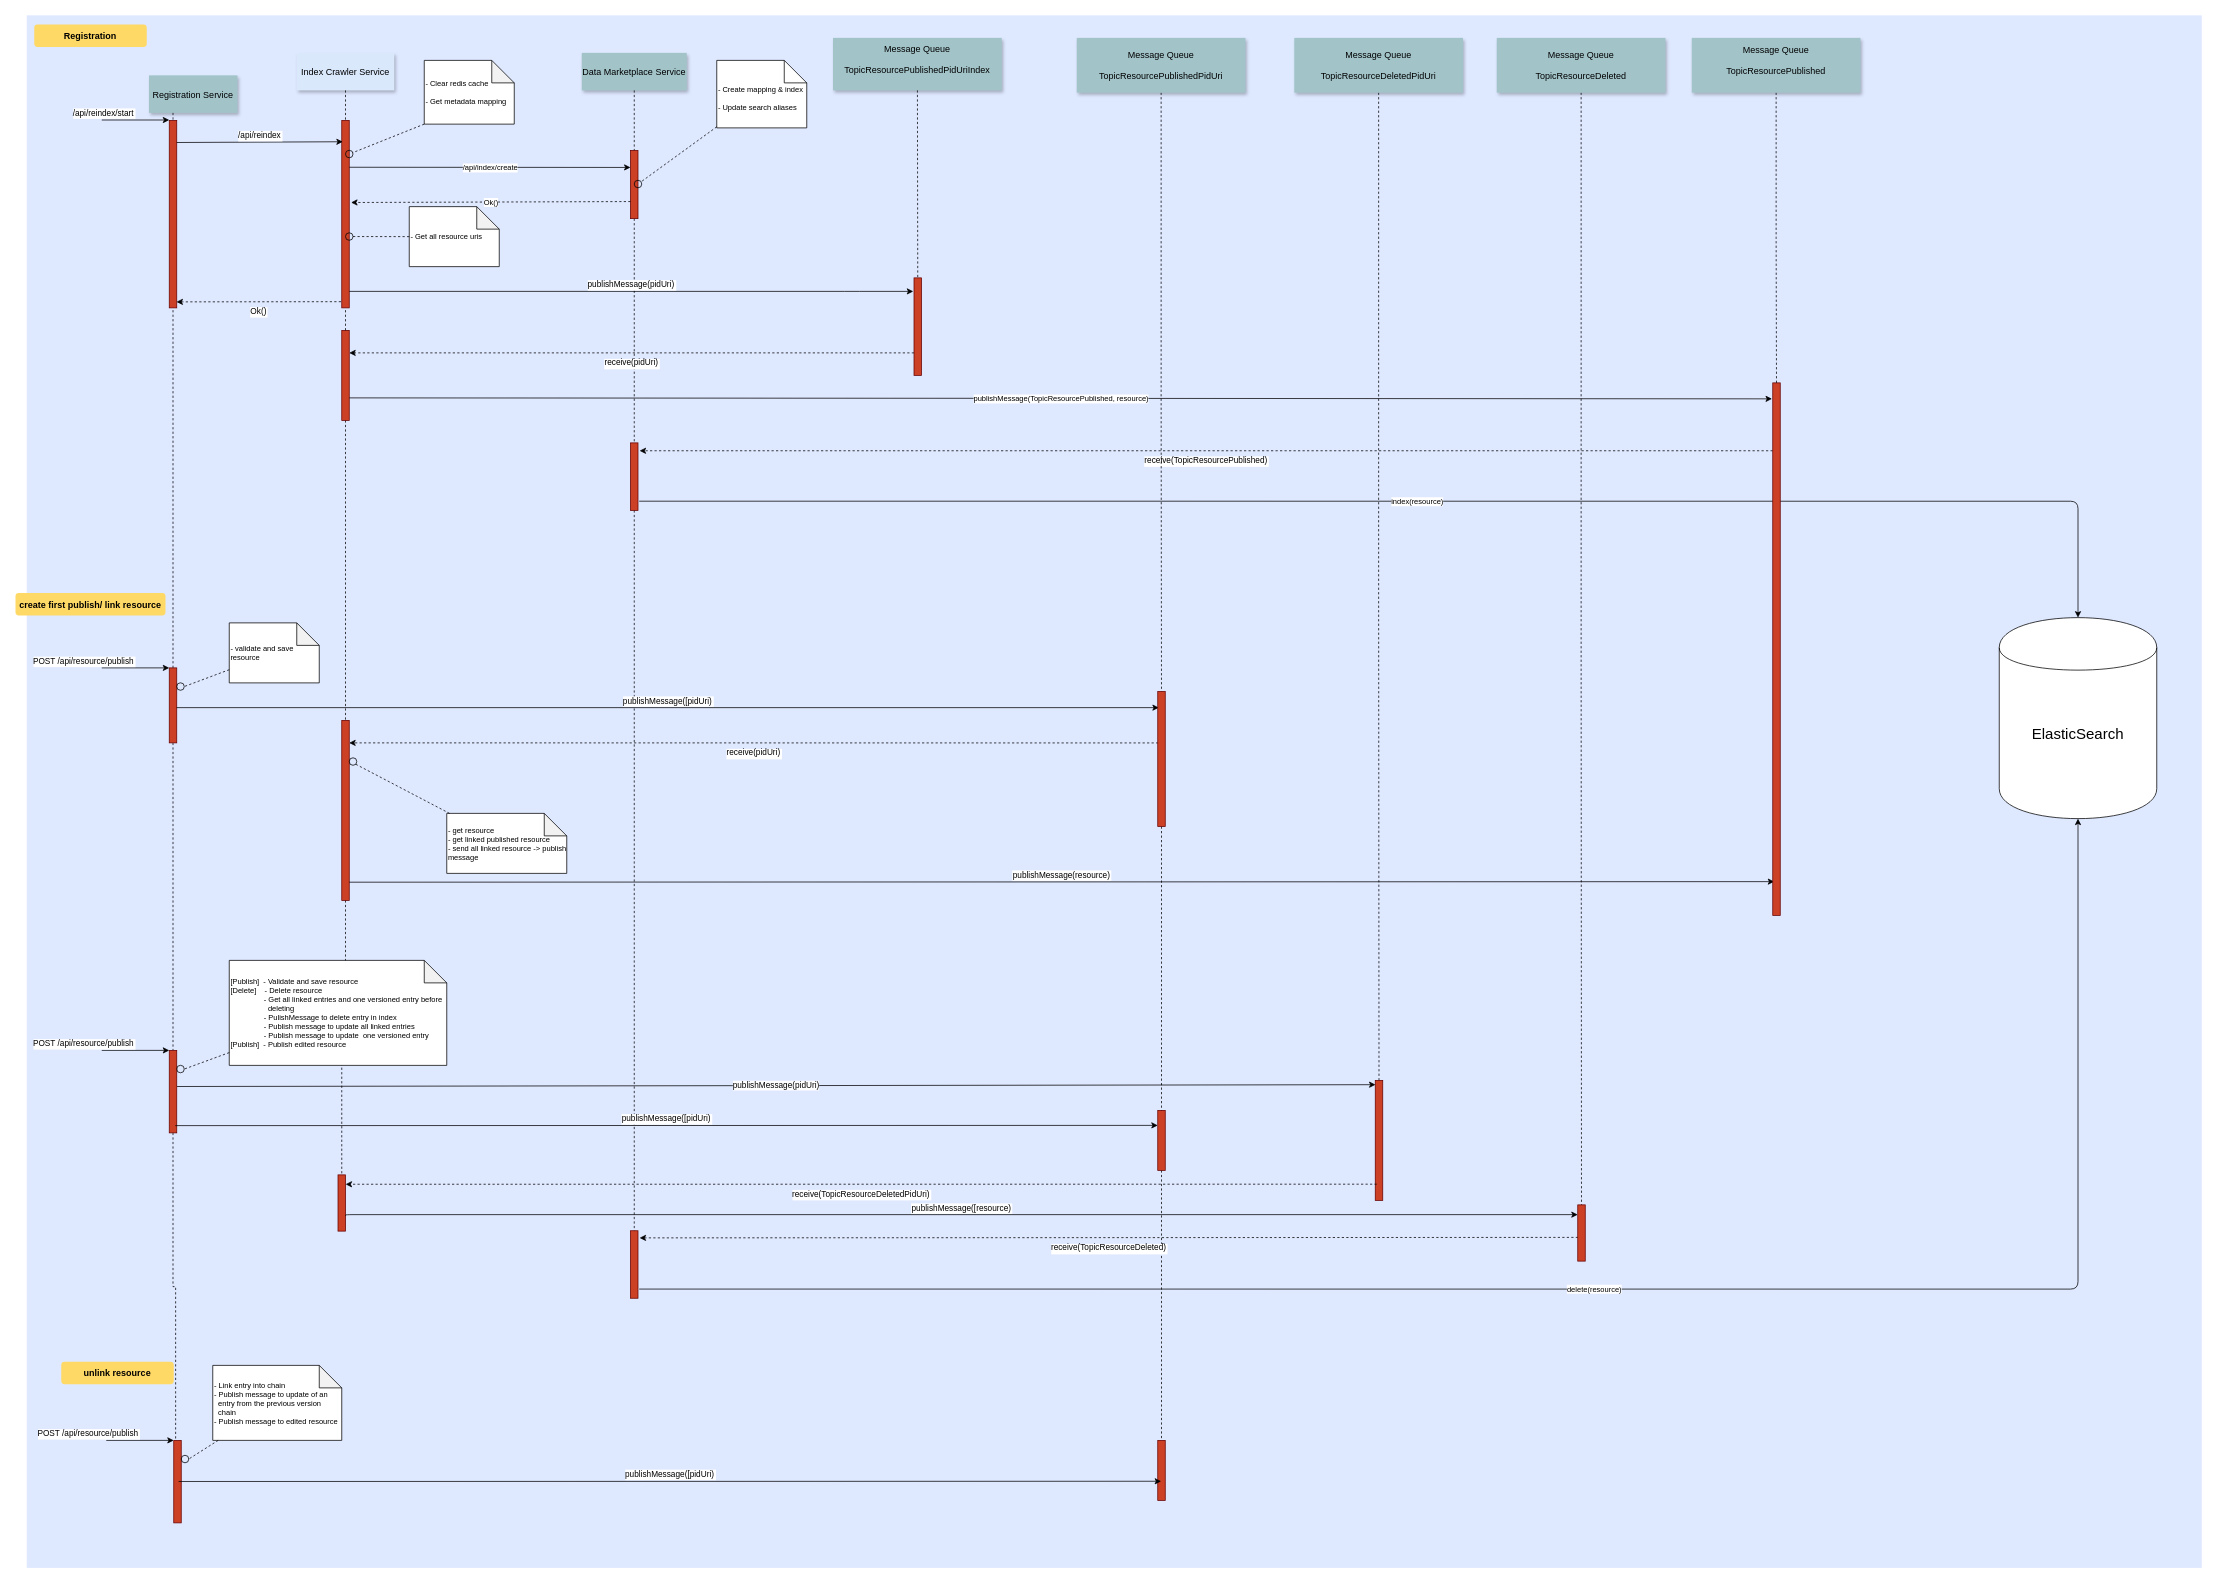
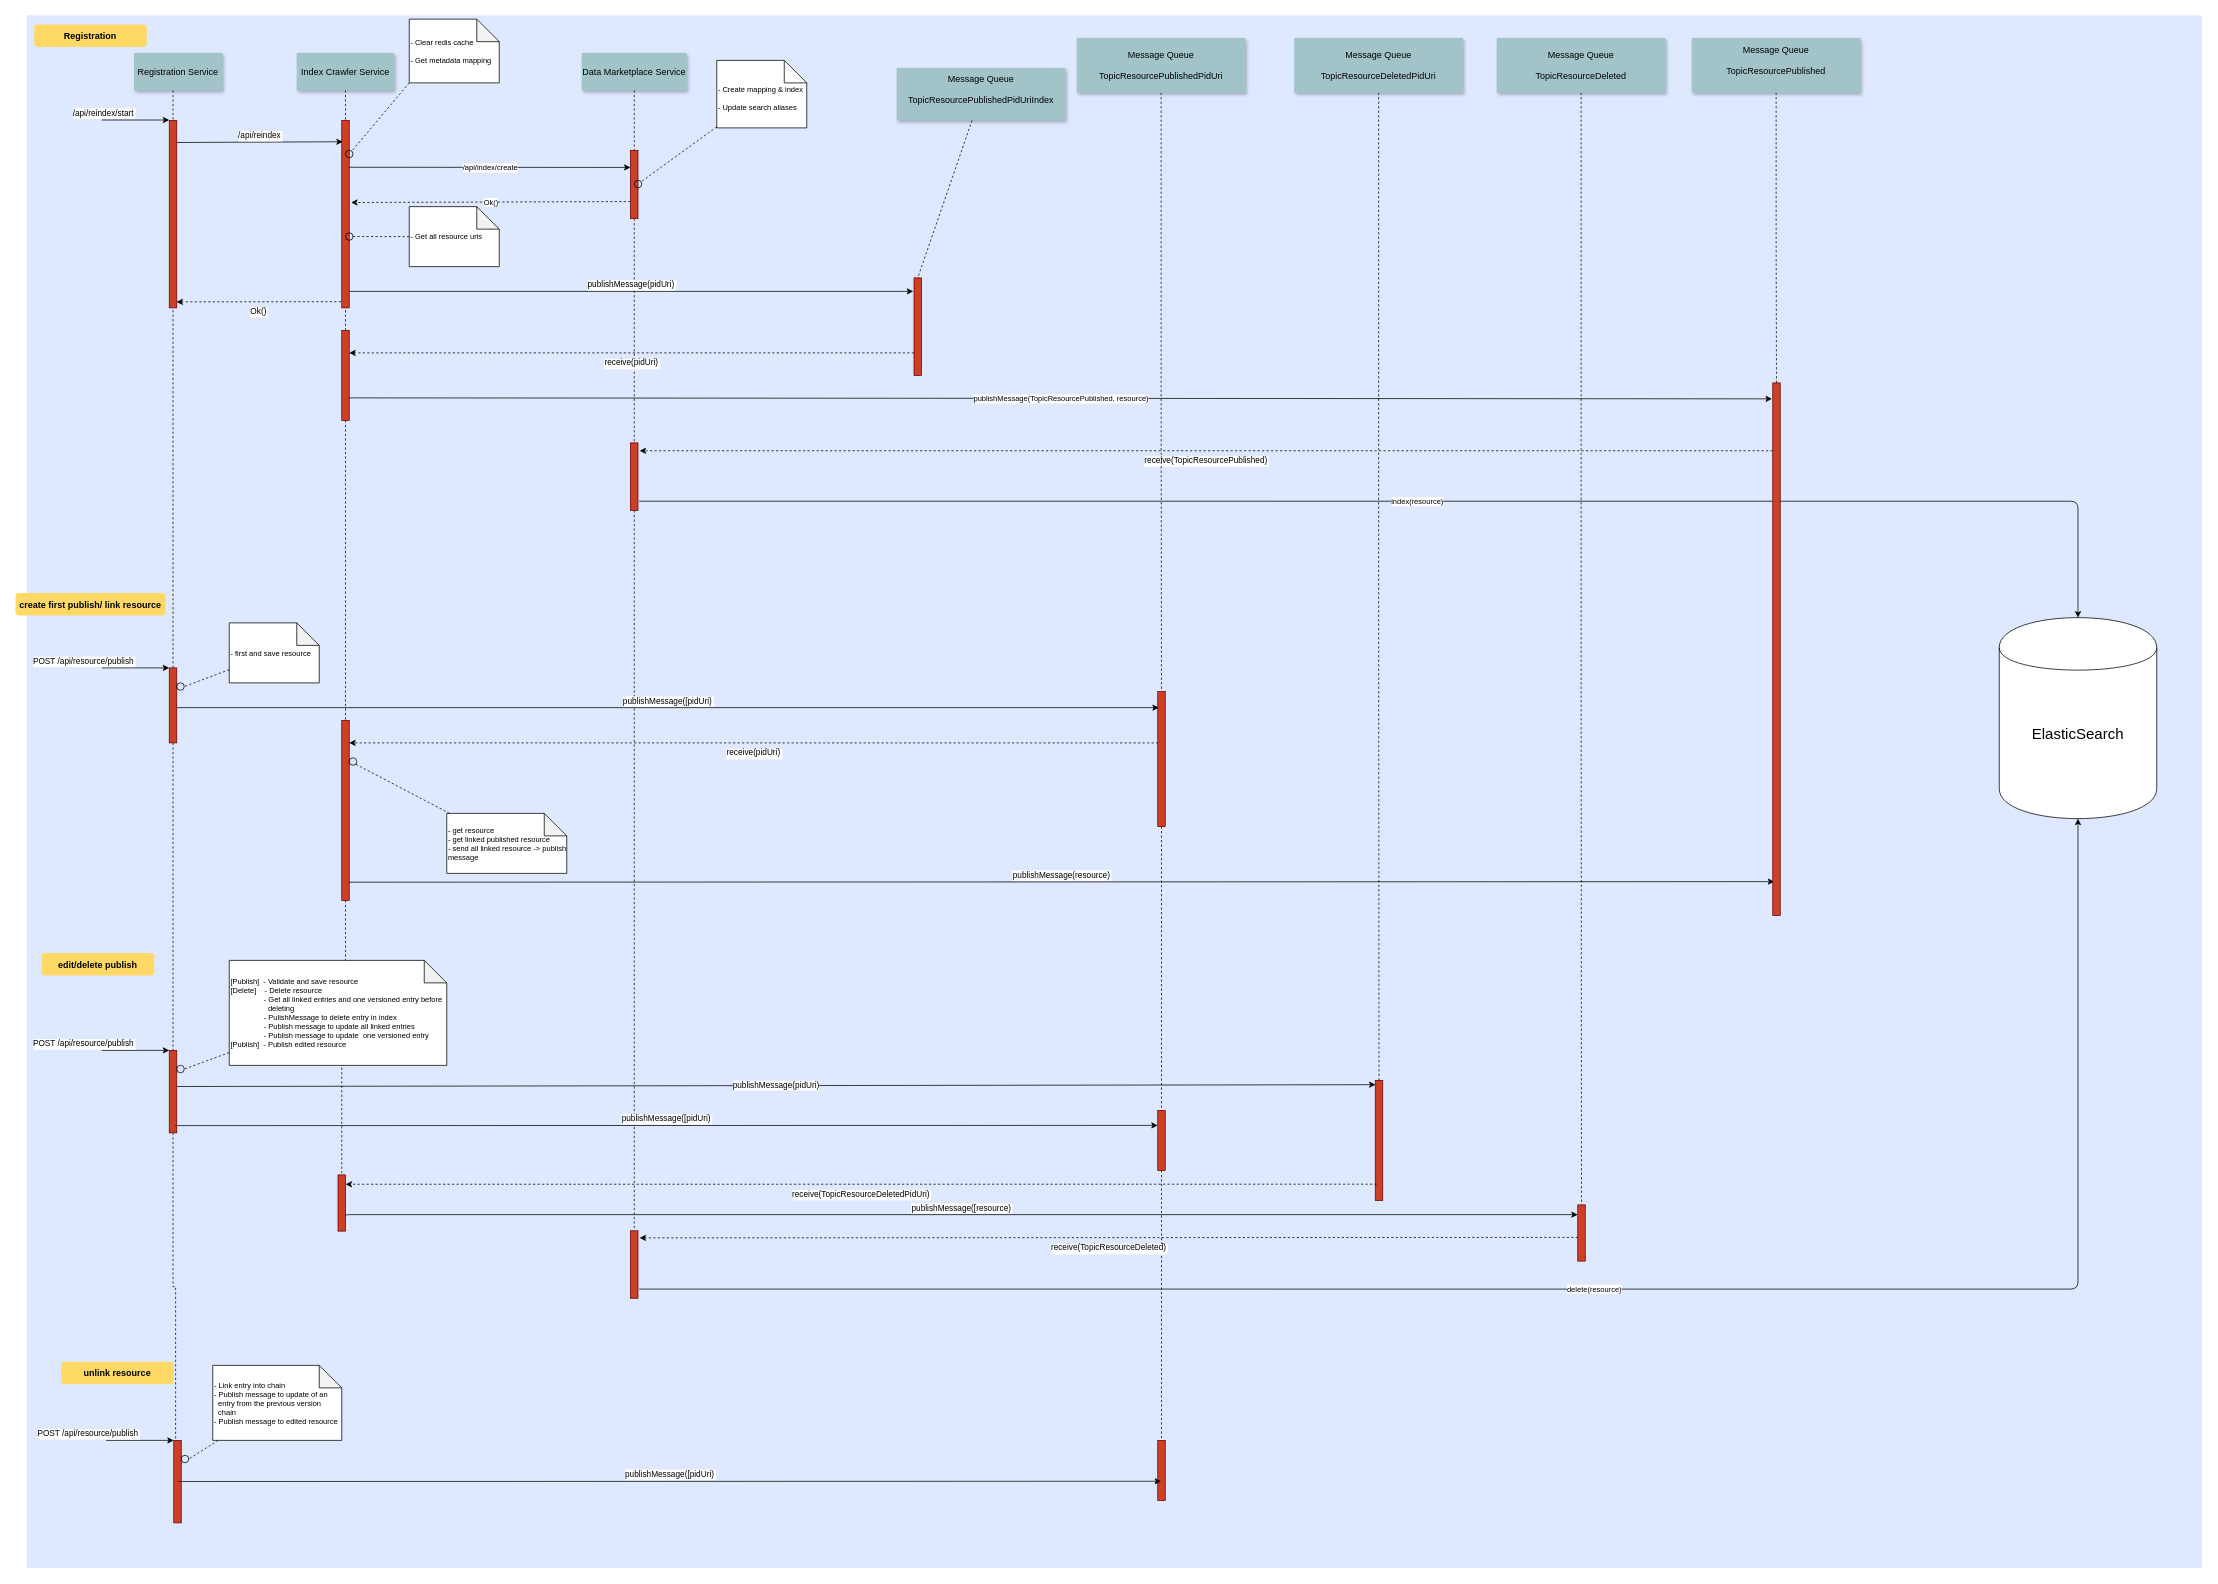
node "Message Queue TopicResourcePublishedPidUriIndex": moved (917, 64) -> (981, 94)
node "Index Crawler Service": fillcolor #dae8fc -> #a2c4c9
node "- Clear redis cache - Get metadata mapping": moved (469, 92) -> (454, 51)
node "Registration Service": moved (193, 94) -> (178, 72)
node "- validate and save resource": label "- validate and save resource" -> "- first and save resource"
node "edit/delete publish": added
